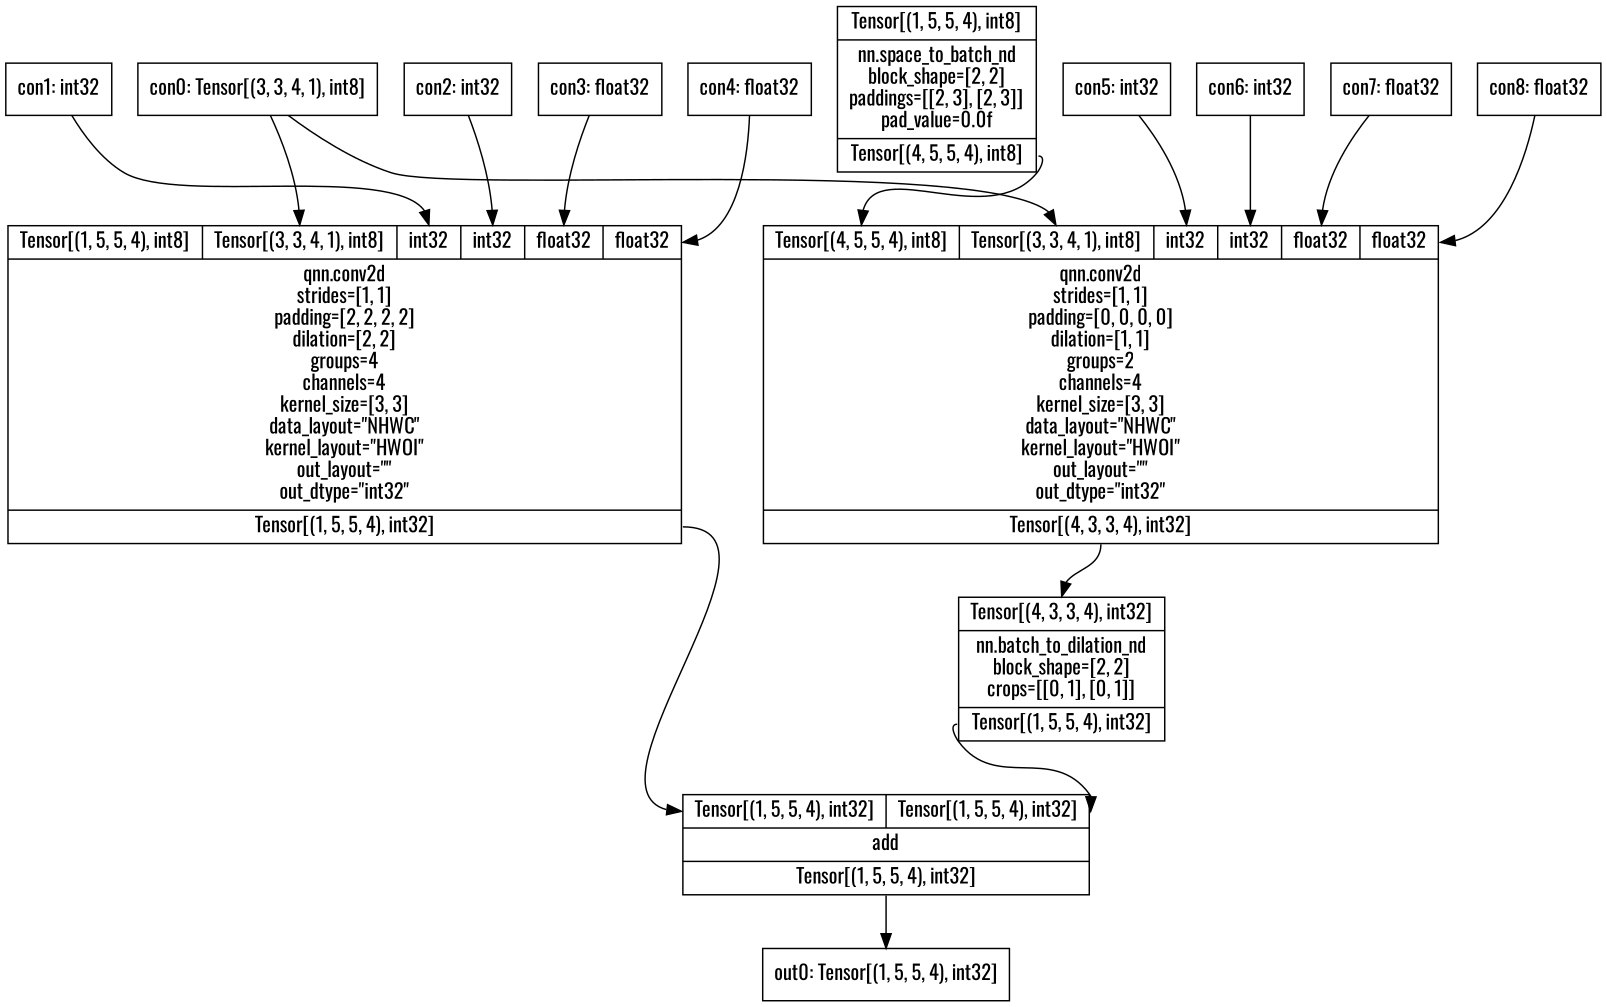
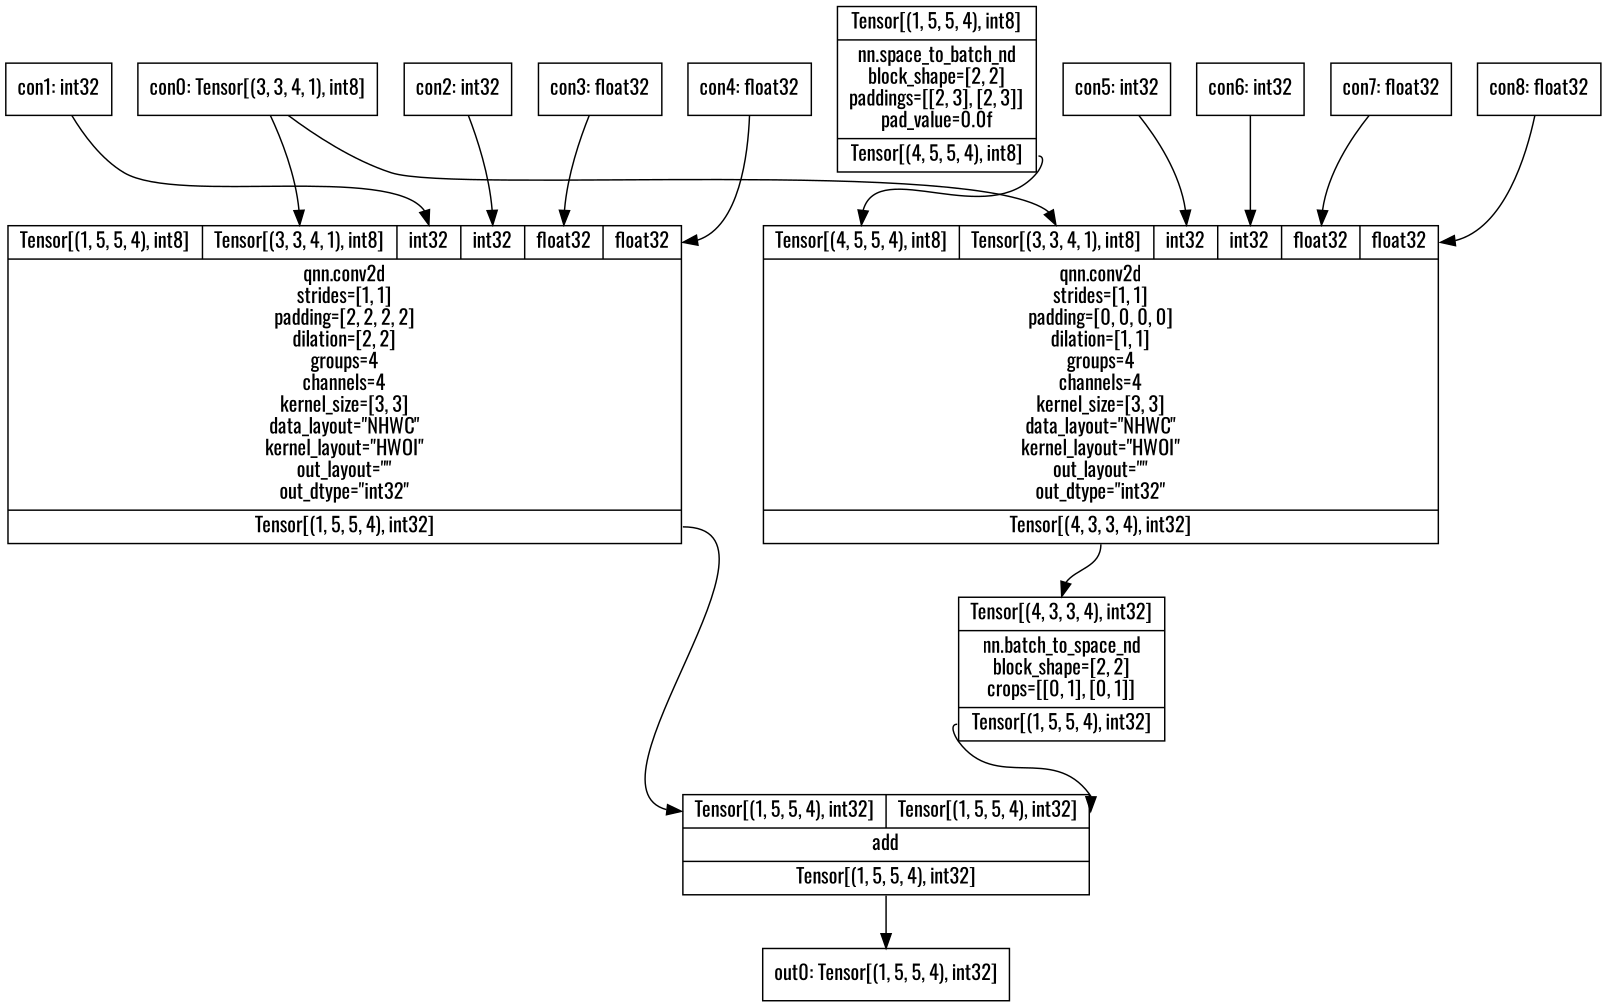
node "Tensor[(4, 5, 5, 4), int8]": text "groups=2" -> "groups=4"
node "Tensor[(4, 3, 3, 4), int32]": text "nn.batch_to_dilation_nd" -> "nn.batch_to_space_nd"
